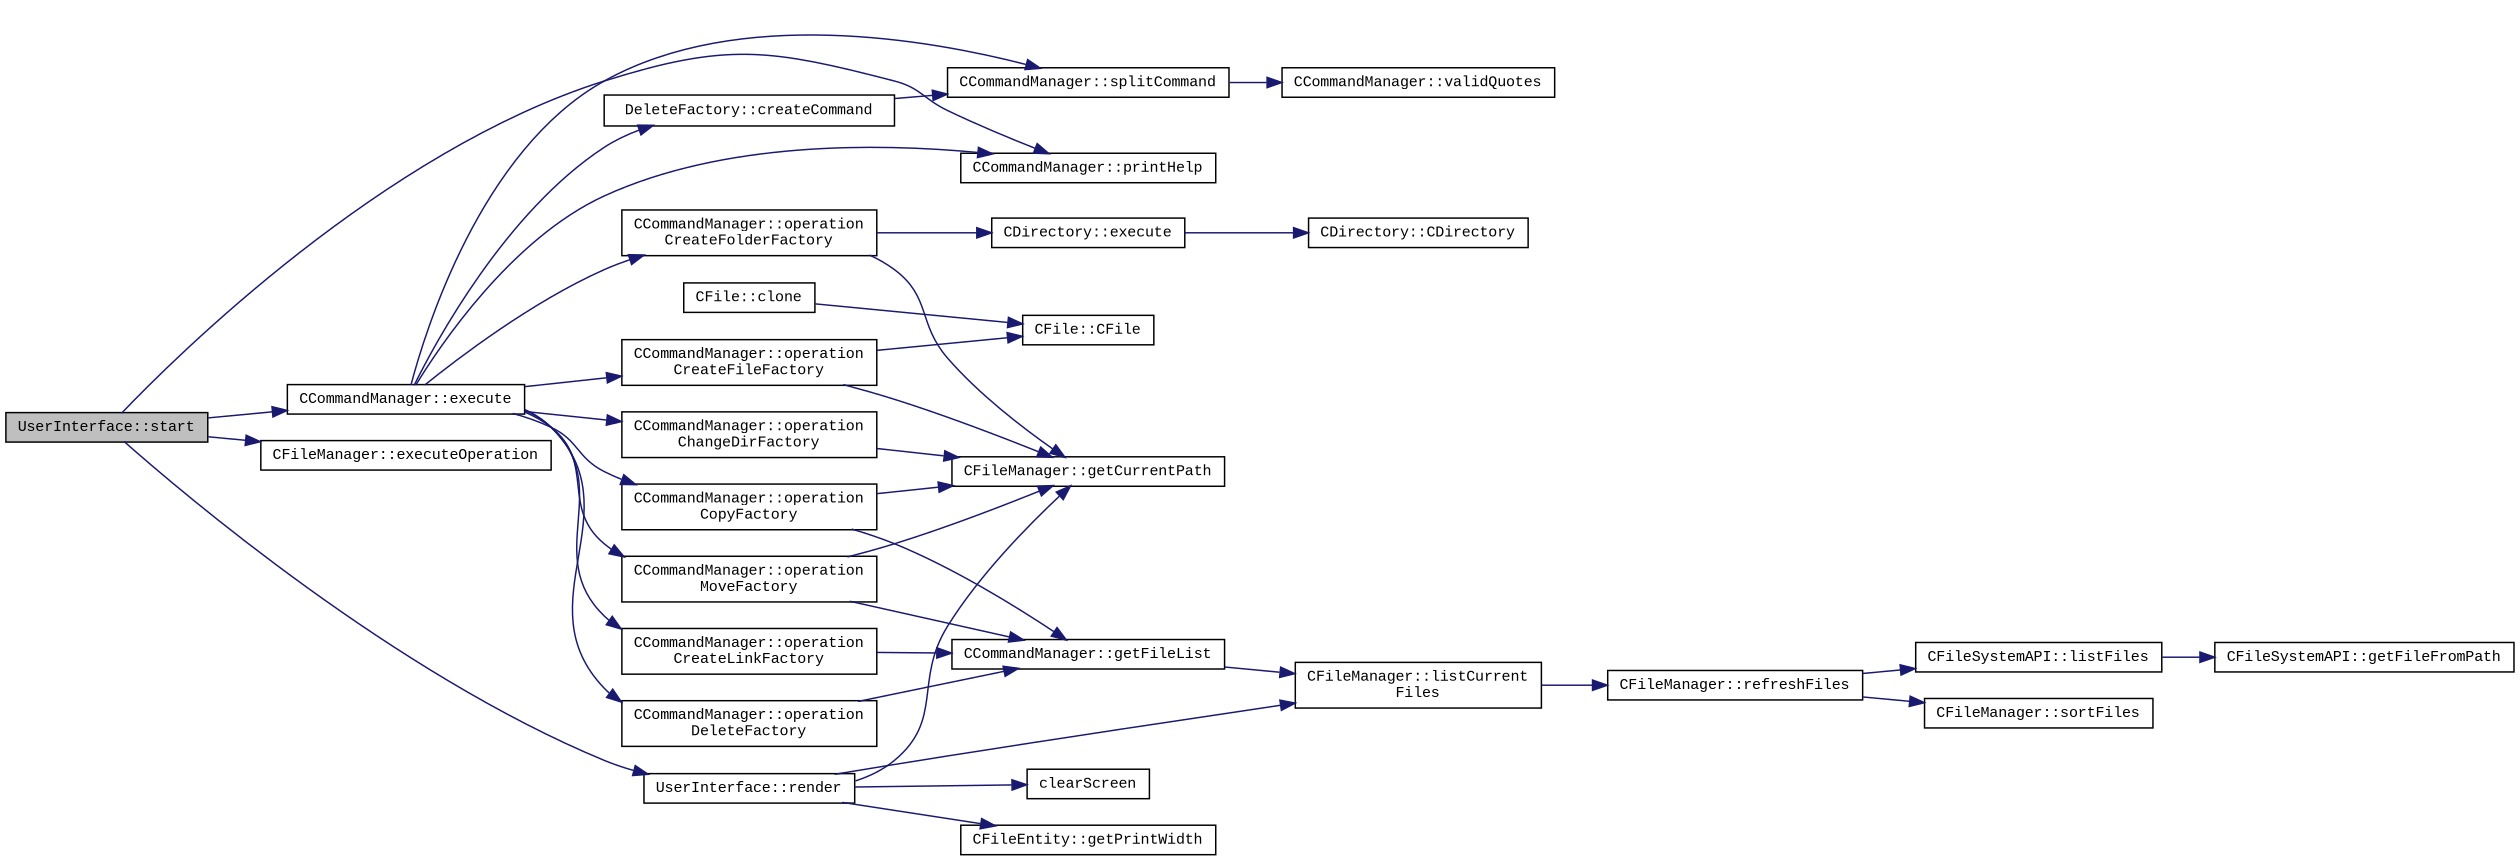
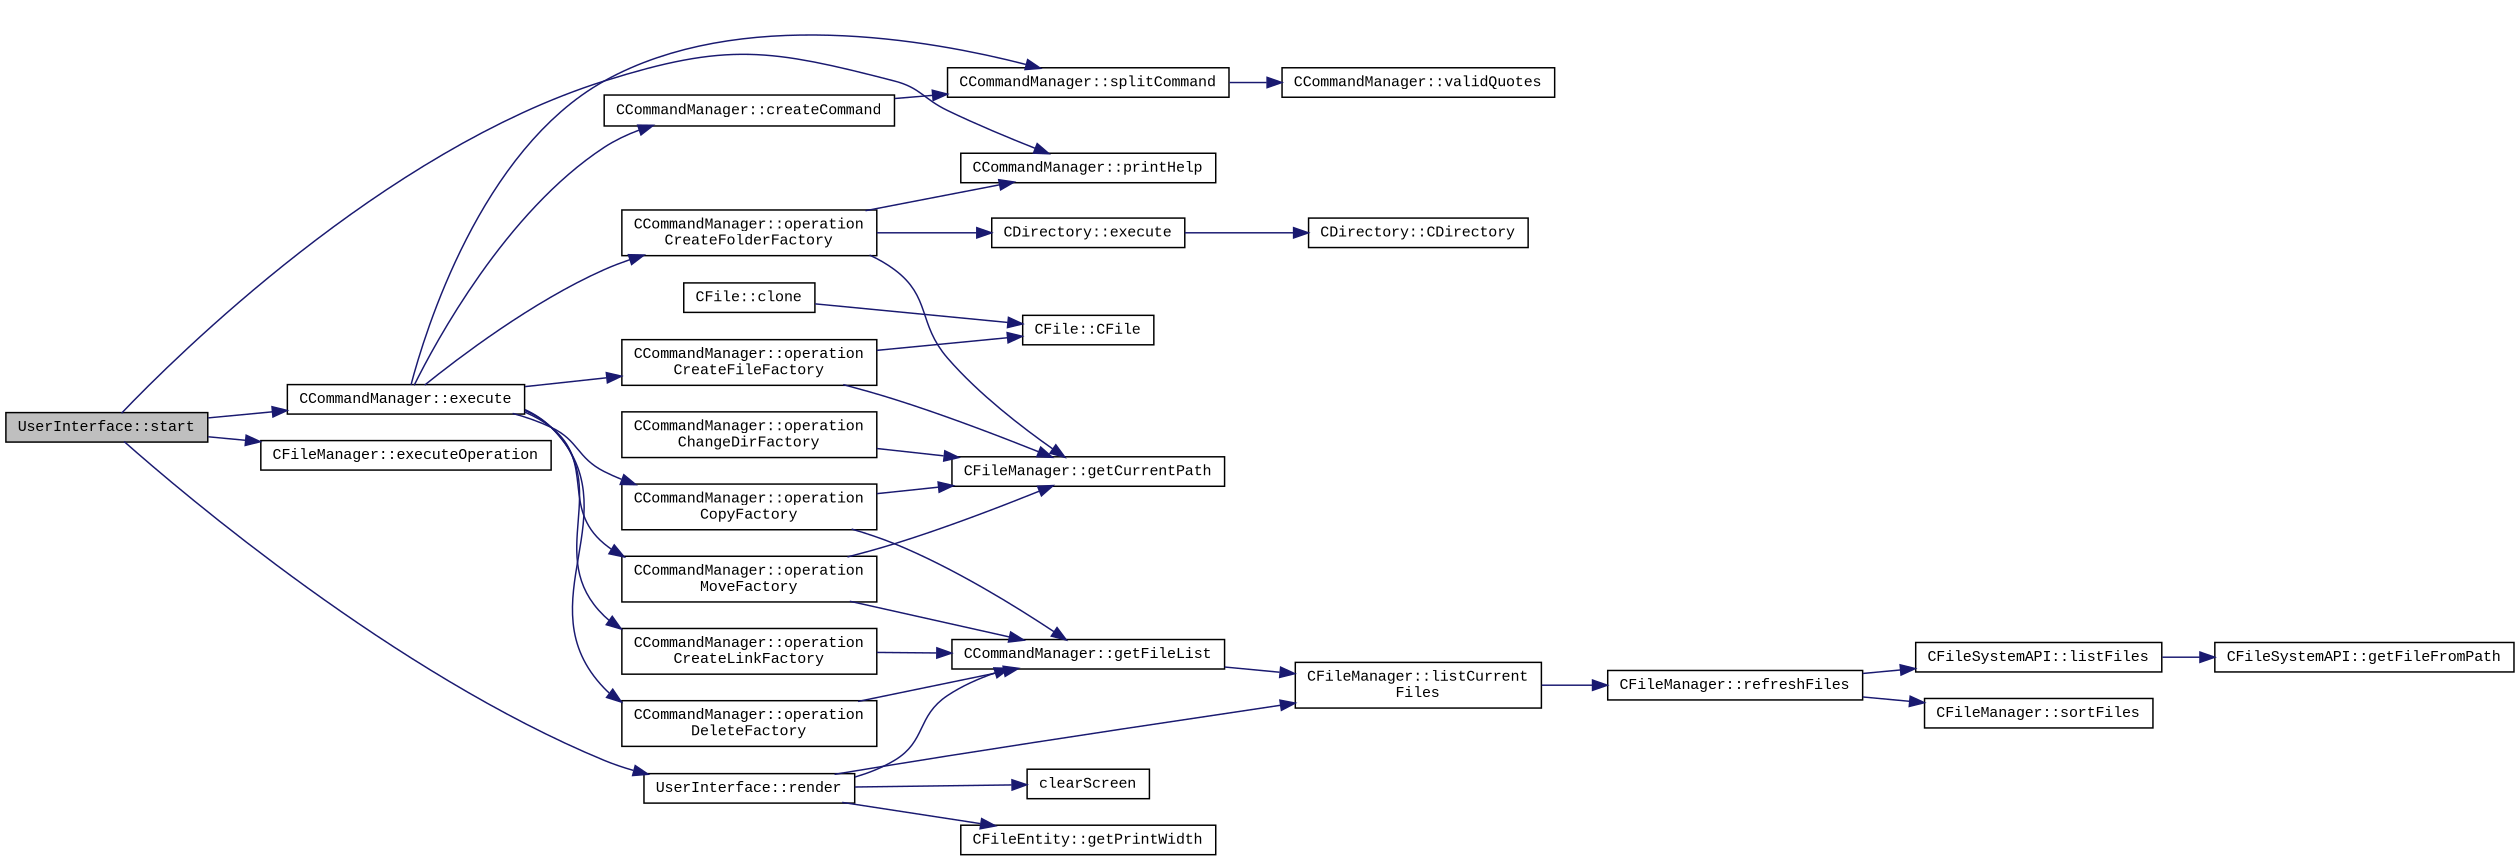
node "DeleteFactory::createCommand": label "DeleteFactory::createCommand" -> "CCommandManager::createCommand"
edge "CCommandManager::execute" -> "CCommandManager::printHelp": now "CCommandManager::operation CreateFolderFactory" -> "CCommandManager::printHelp"
edge "CCommandManager::execute" -> "CCommandManager::operation ChangeDirFactory": removed
edge "UserInterface::render" -> "CFileManager::getCurrentPath": now "UserInterface::render" -> "CCommandManager::getFileList"
